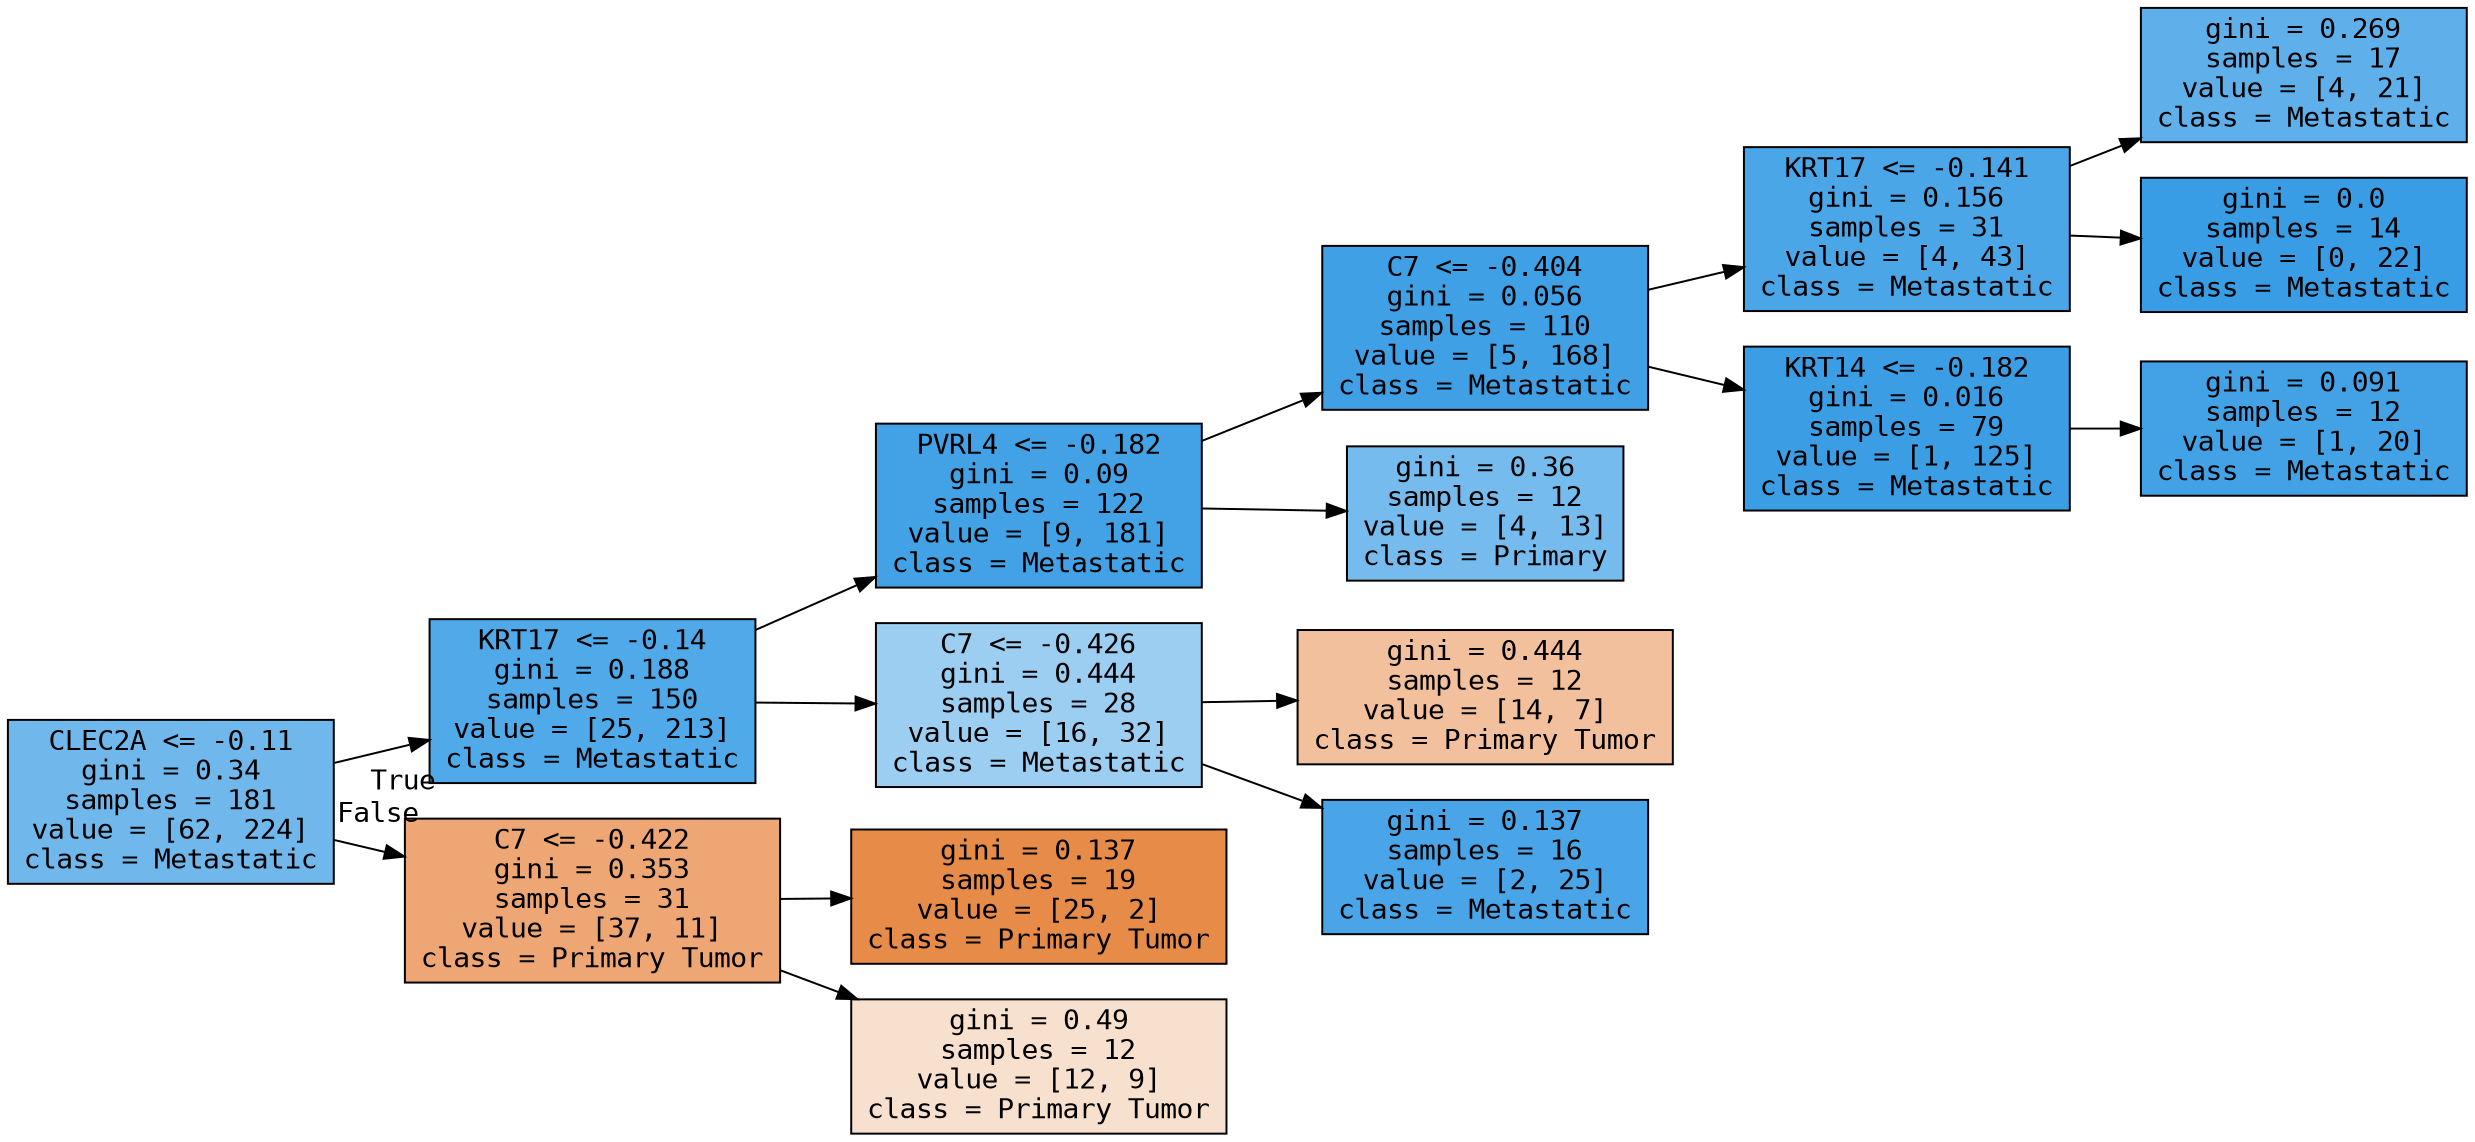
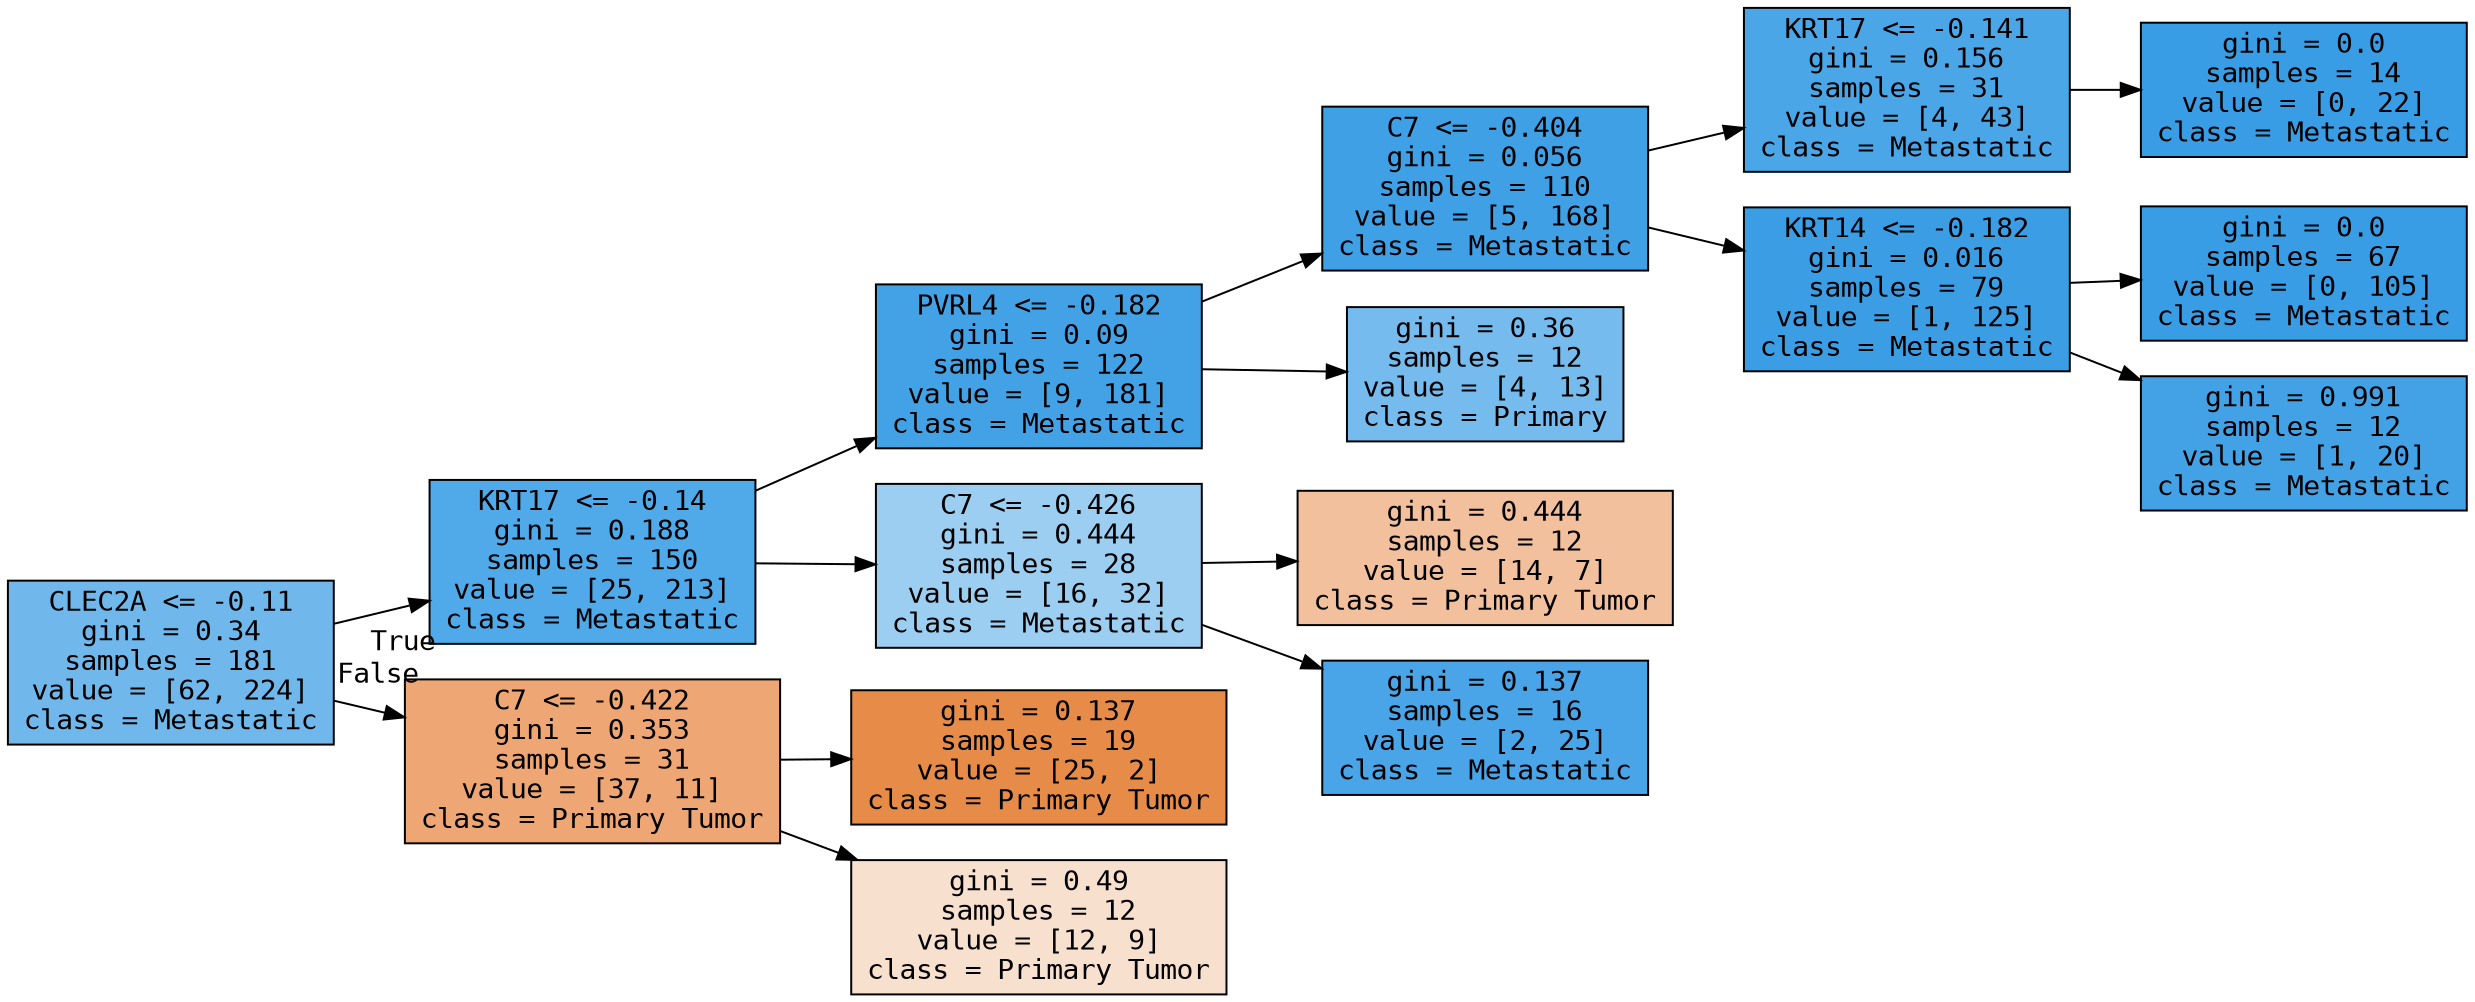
node "gini = 0.269 samples = 17 value = [4, 21] class = Metastatic": removed
node "gini = 0.0 samples = 67 value = [0, 105] class = Metastatic": added
node "gini = 0.091 samples = 12 value = [1, 20] class = Metastatic": label "gini = 0.091 samples = 12 value = [1, 20] class = Metastatic" -> "gini = 0.991 samples = 12 value = [1, 20] class = Metastatic"
